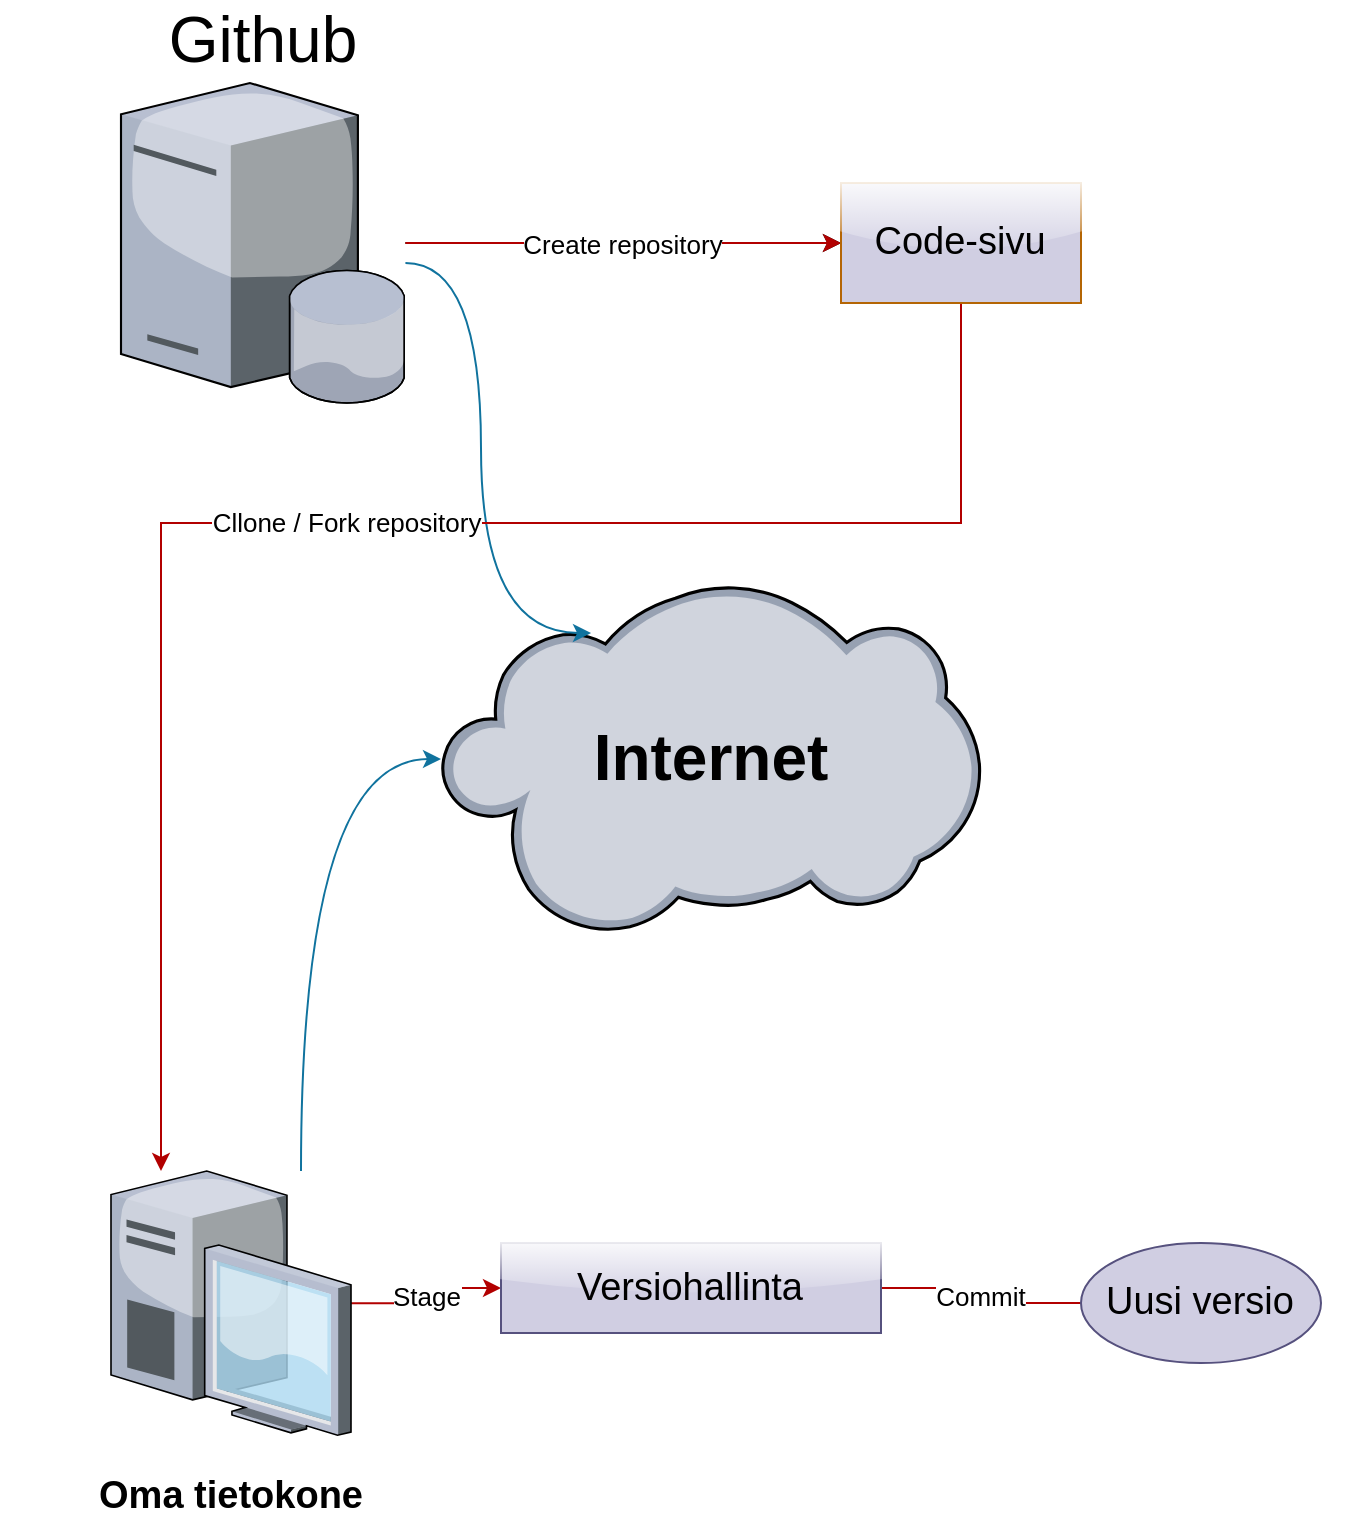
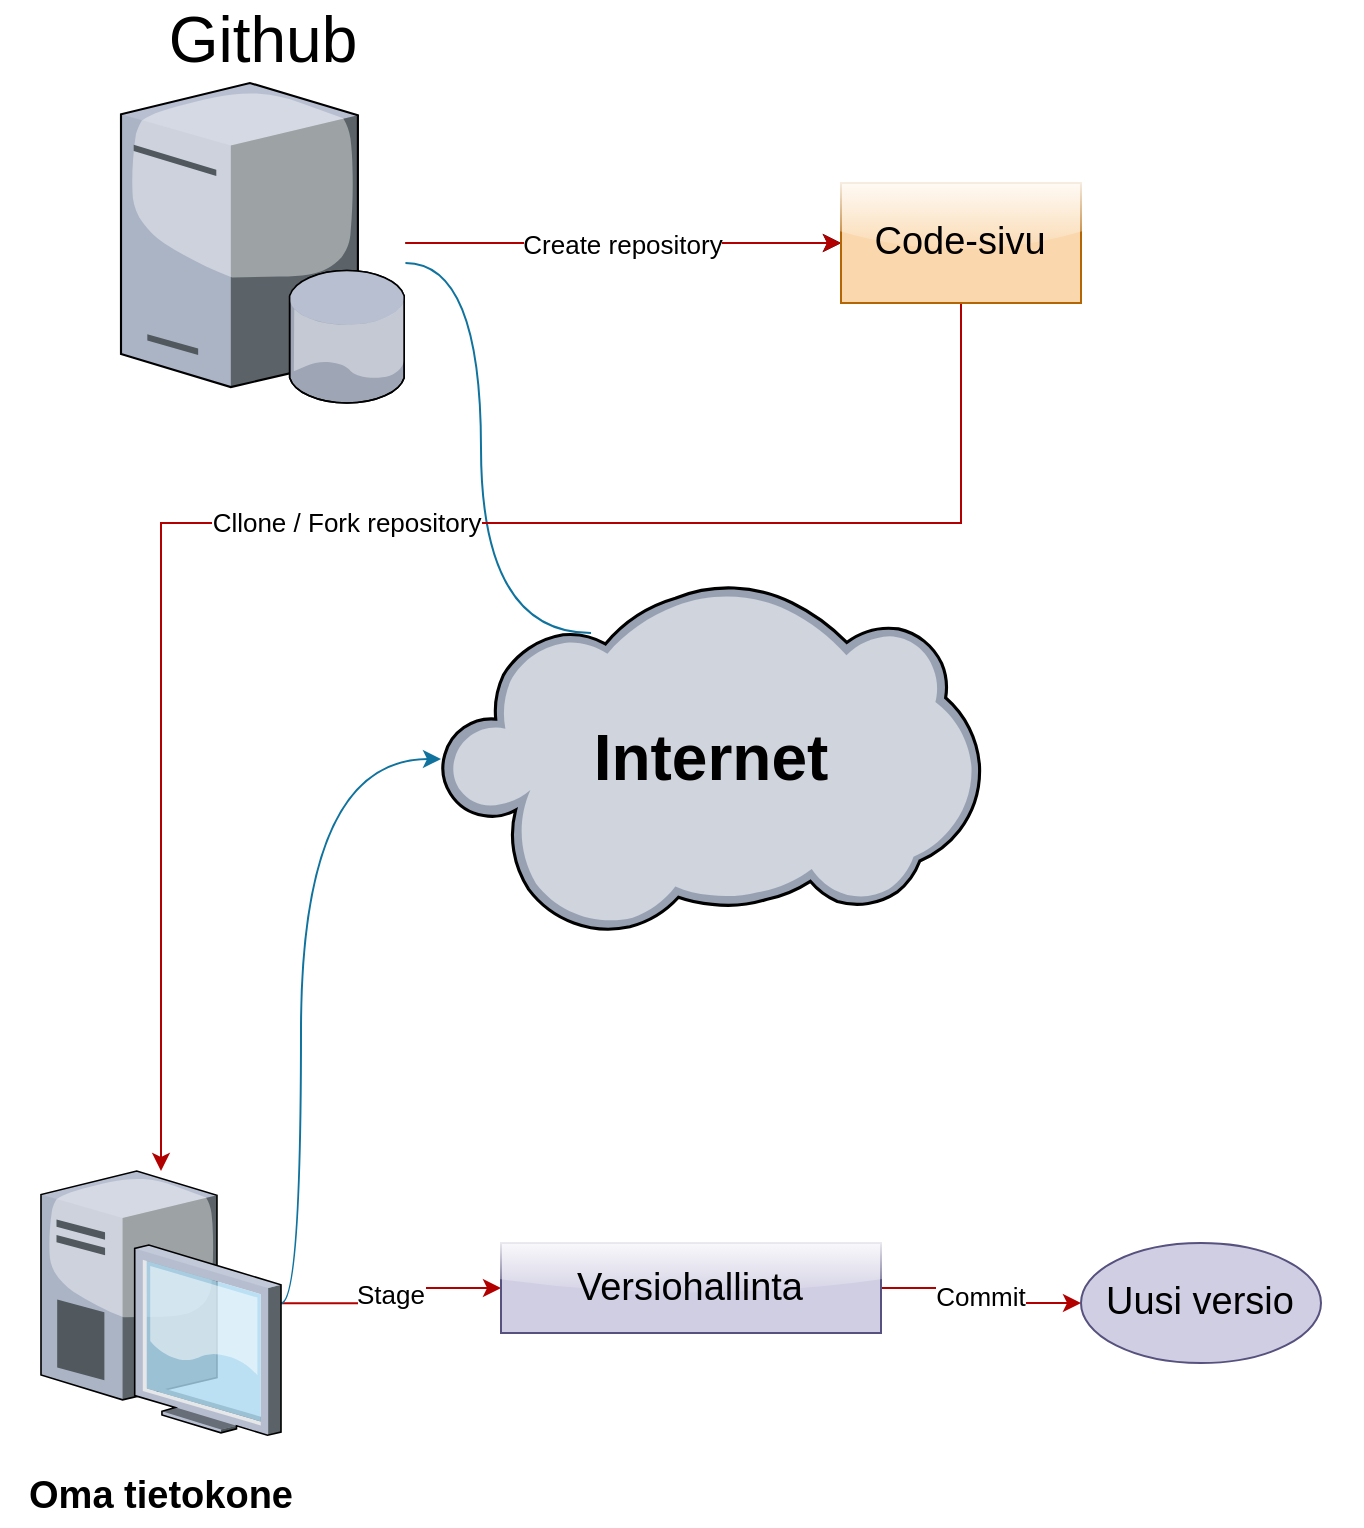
node "Code-sivu": fillcolor #d0cee2 -> #fad7ac
edge "Github" -> "Internet": arrowhead classic -> none
node "Oma tietokone": moved (231, 1303) -> (161, 1303)
edge "Versiohallinta" -- "Uusi versio": arrowhead none -> classic
